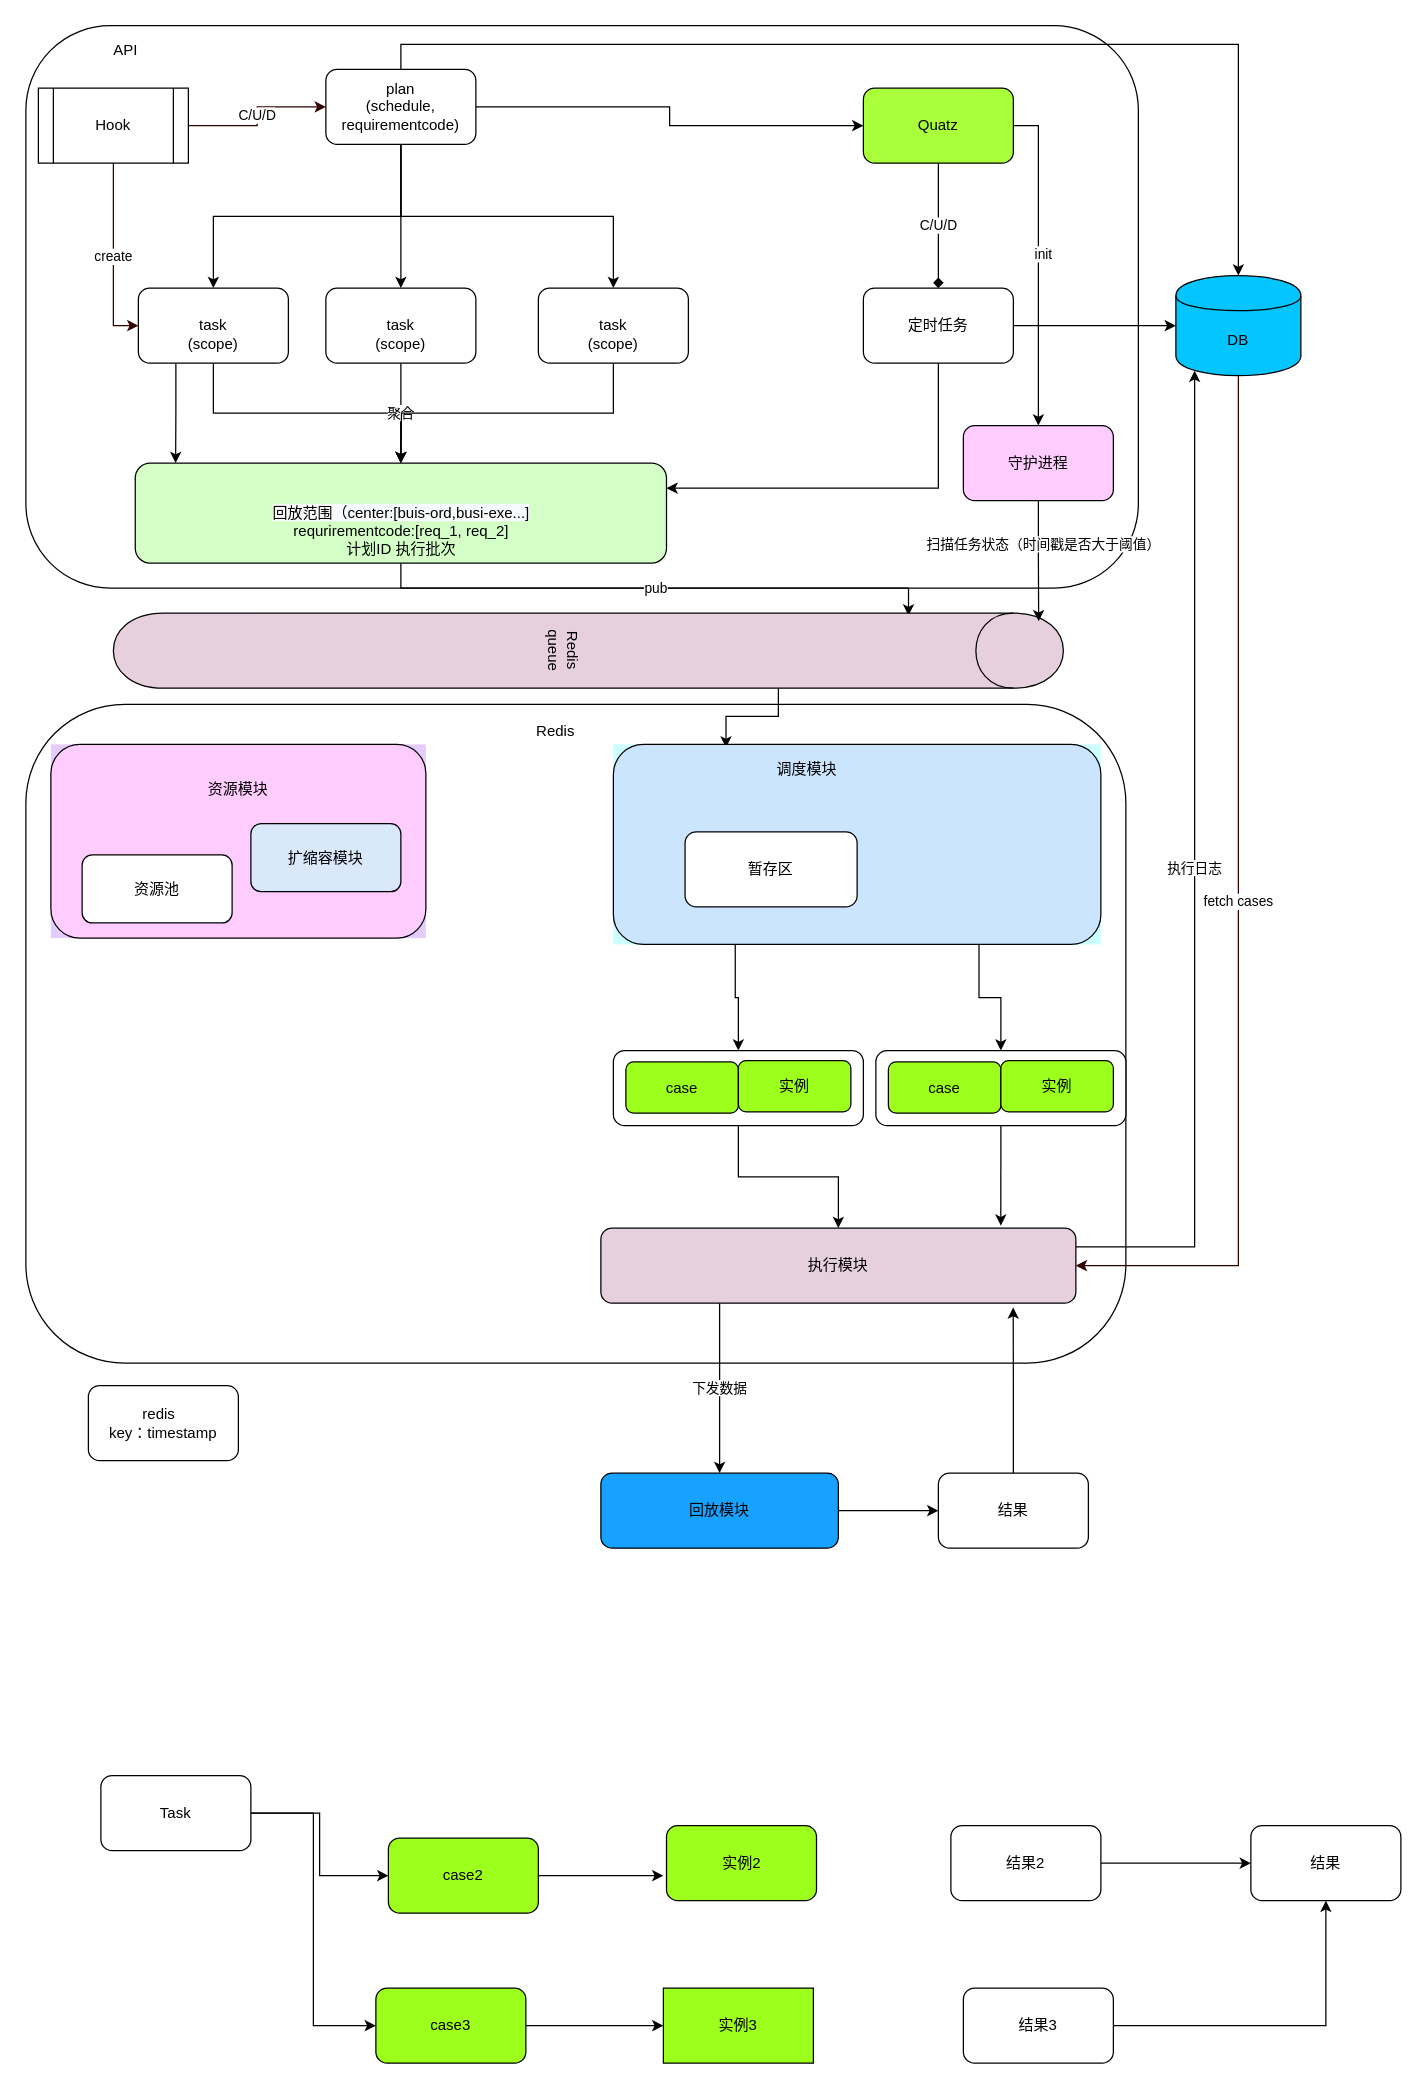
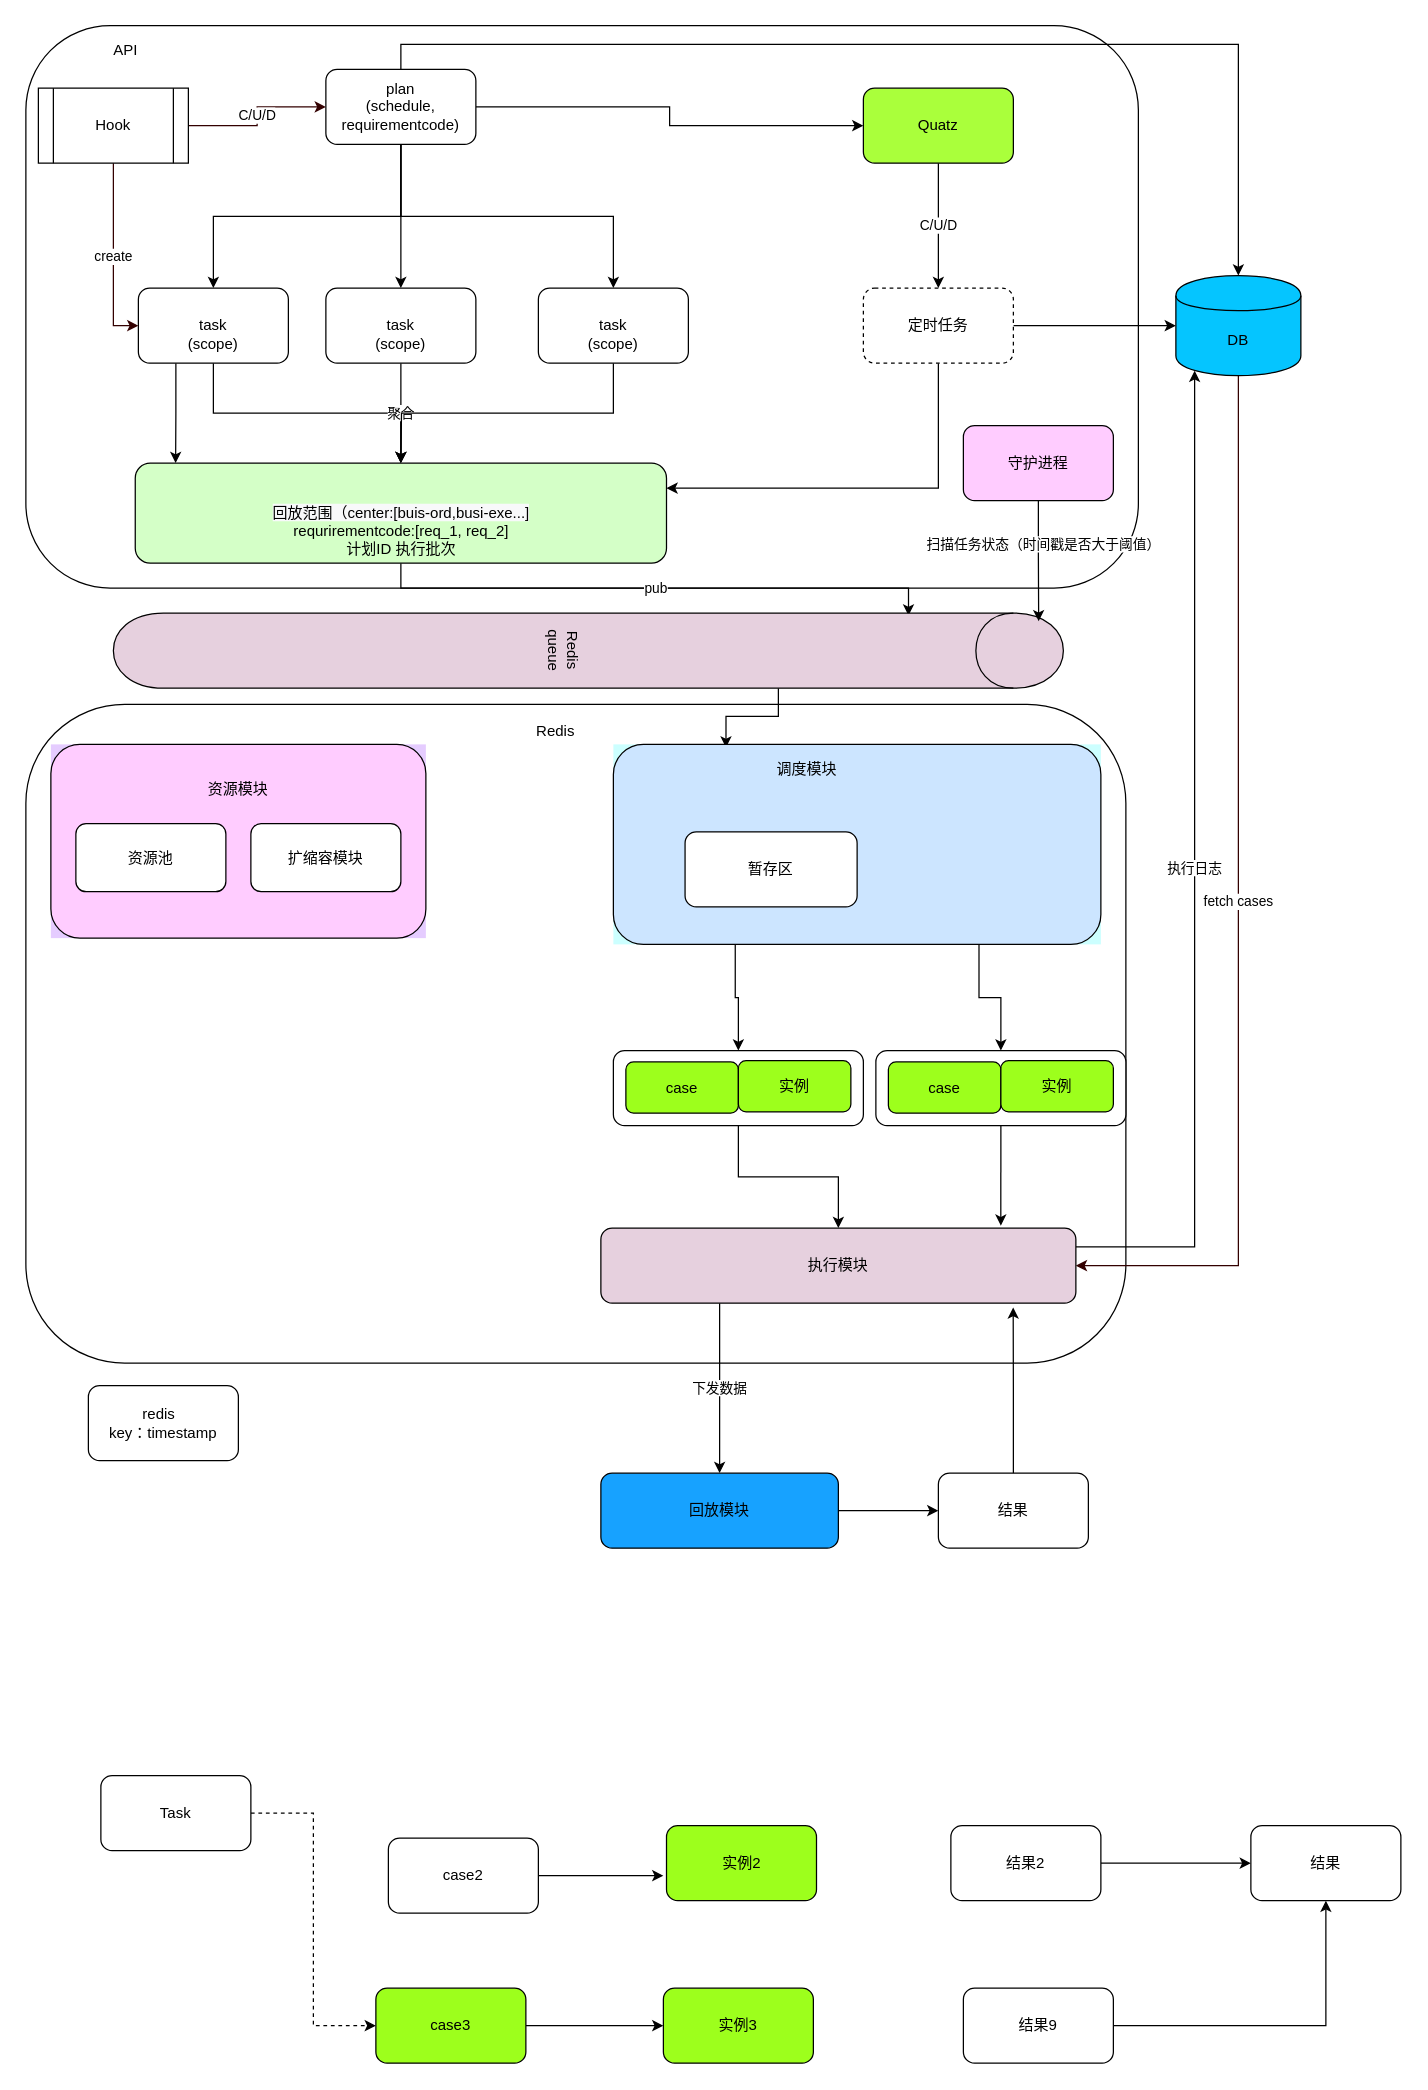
edge "Quatz" -> "守护进程": removed, label "init"
edge "Quatz" -> "定时任务": arrowhead diamond -> classic
node "定时任务": style solid -> dashed
node "扩缩容模块": fillcolor #dae8fc -> #ffffff
node "资源池": moved (157, 889) -> (151, 858)
edge "Task" -> "case2": removed
node "case2": fillcolor #9dff1c -> #ffffff
edge "Task" -> "case3": style solid -> dashed
node "实例3": shape rectangle -> rounded rectangle
node "结果3": label "结果3" -> "结果9"
